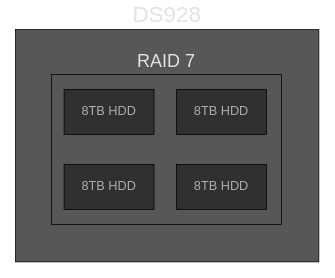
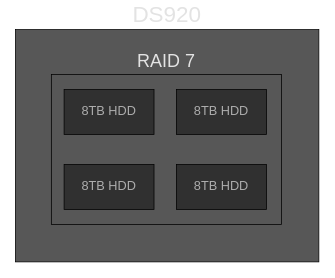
node "DS928": label "DS928" -> "DS920"
